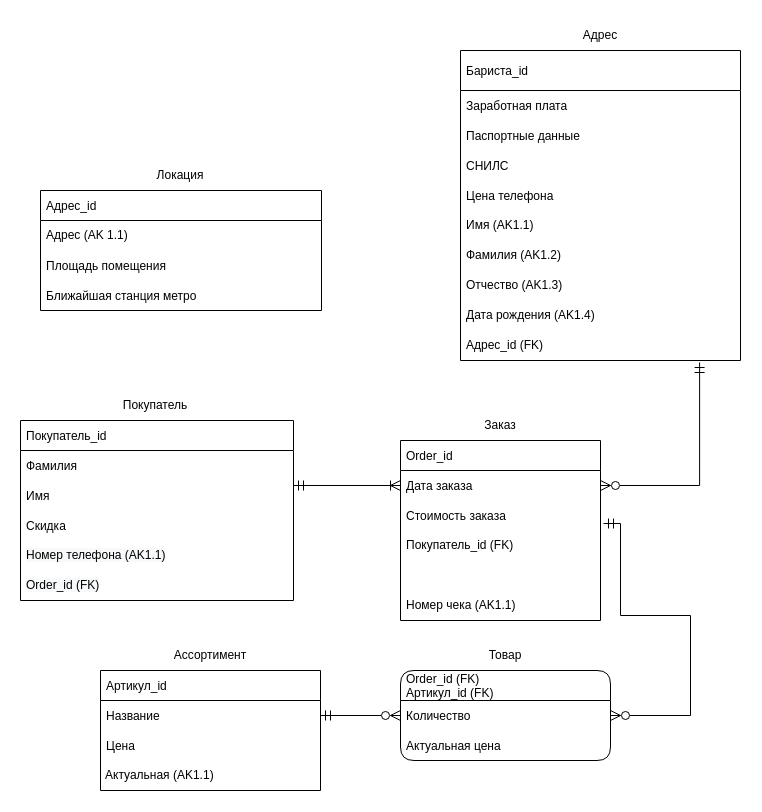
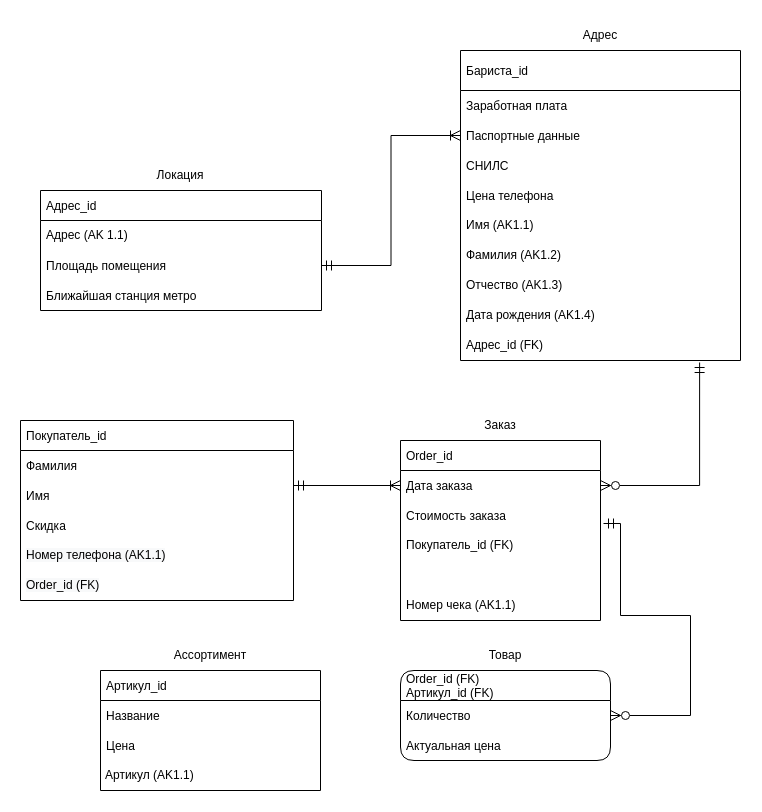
edge "Паспортные данные" -- "Площадь помещения": added
node "Покупатель": removed
edge "Название" -- "Количество": removed
node "Актуальная (AK1.1)": label "Актуальная (AK1.1)" -> "Артикул (AK1.1)"
